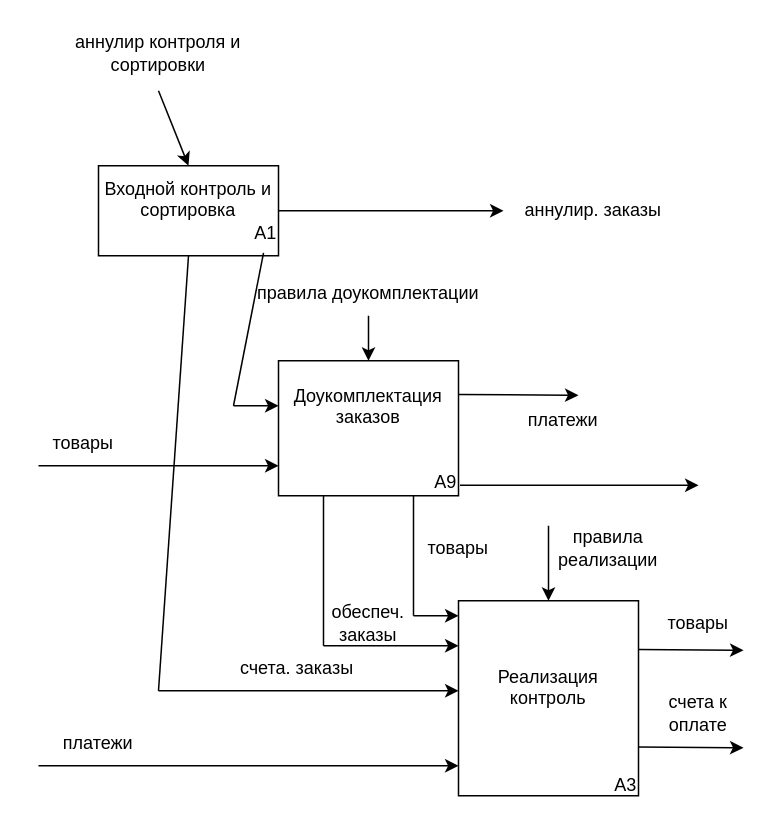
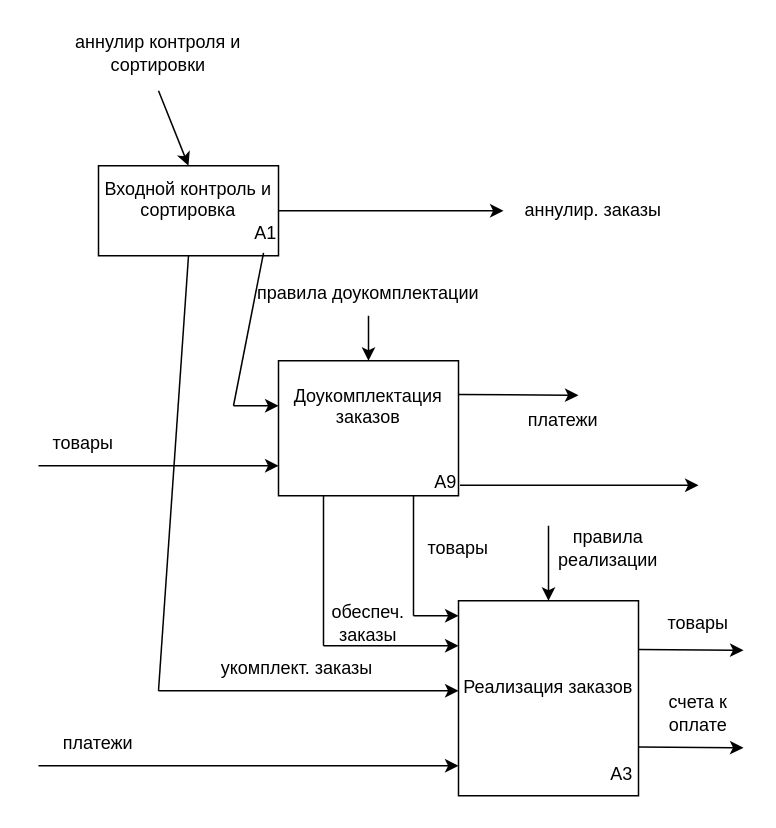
node "счета. заказы": label "счета. заказы" -> "укомплект. заказы"
node "Реализация контроль A3": label "Реализация контроль A3" -> "Реализация заказов A3"
